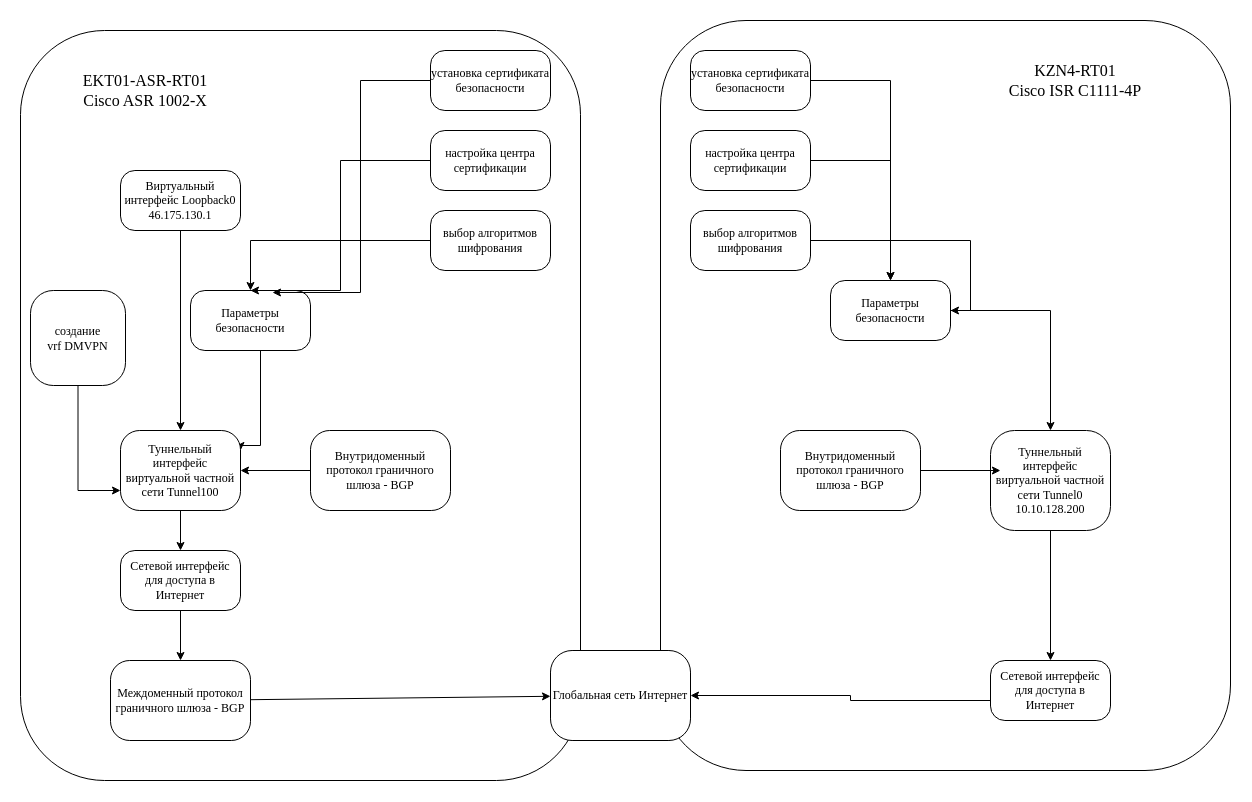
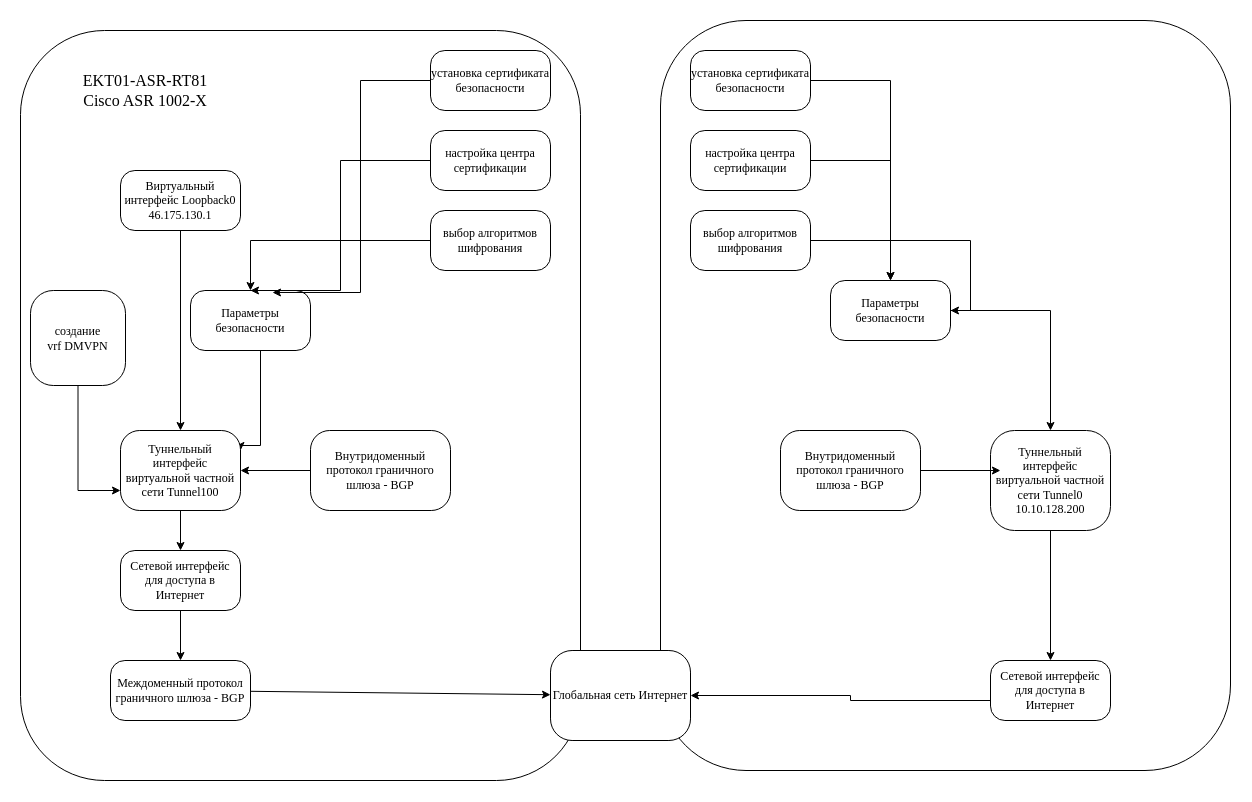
node "KZN4-RT01 Cisco ISR C1111-4P": removed
node "EKT01-ASR-RT01 Cisco ASR 1002-X": label "EKT01-ASR-RT01 Cisco ASR 1002-X" -> "EKT01-ASR-RT81 Cisco ASR 1002-X"
node "Междоменный протокол граничного шлюза - BGP": size 140x80 -> 140x60
